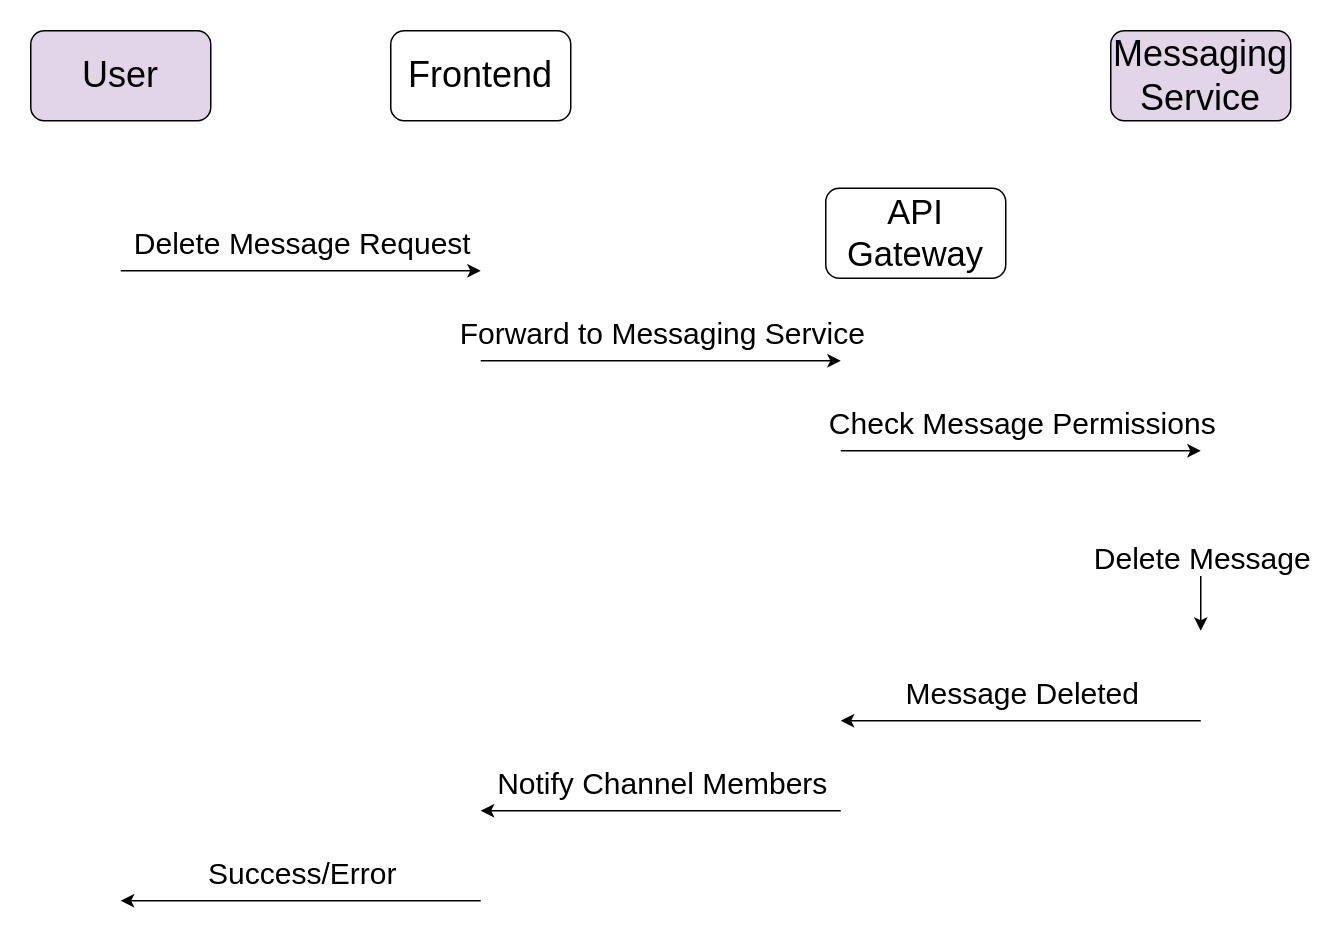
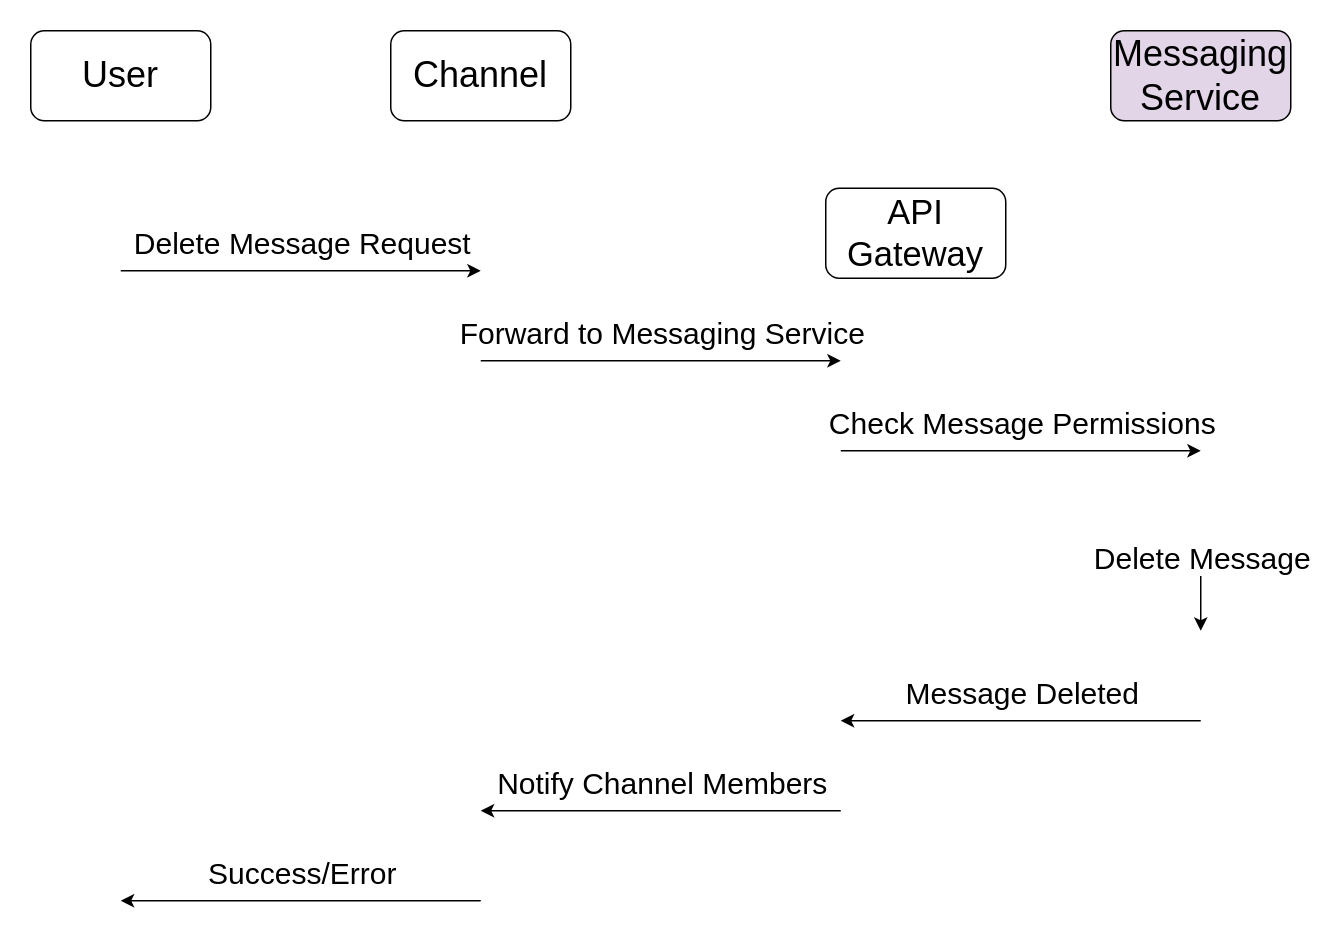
node "User": fillcolor #e1d5e7 -> #ffffff
node "Frontend": label "Frontend" -> "Channel"
